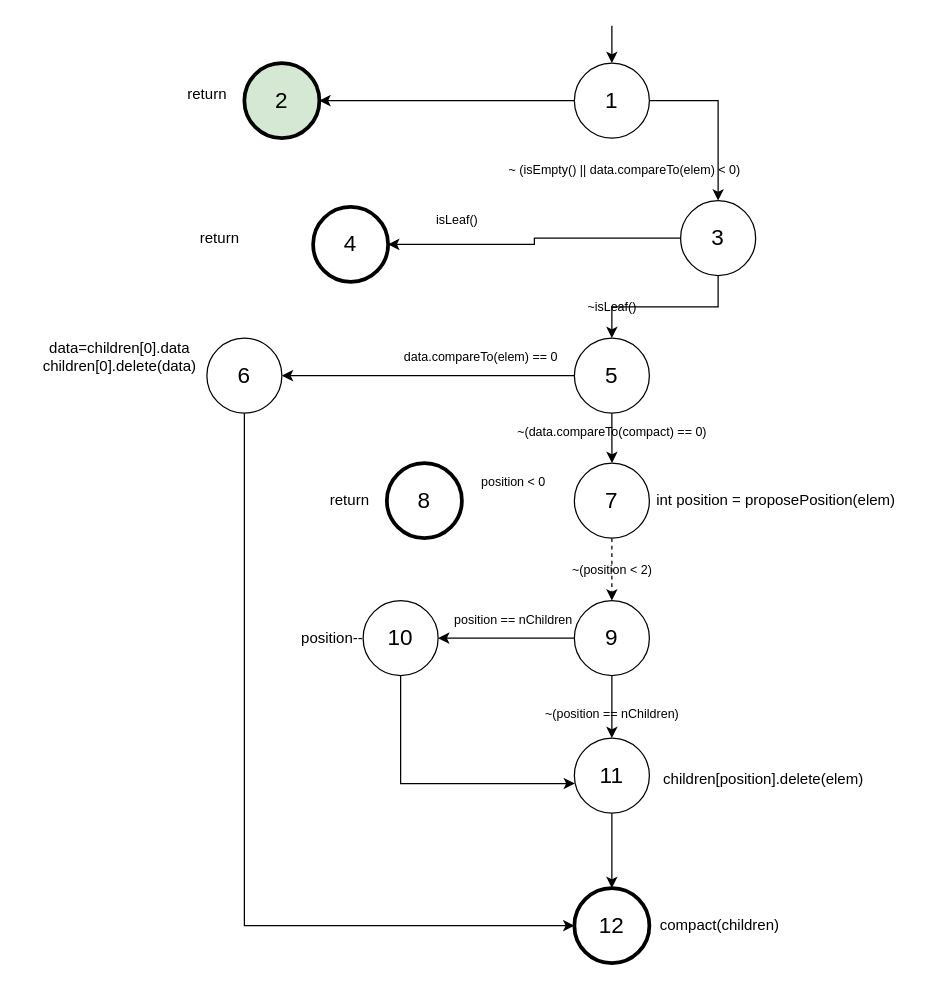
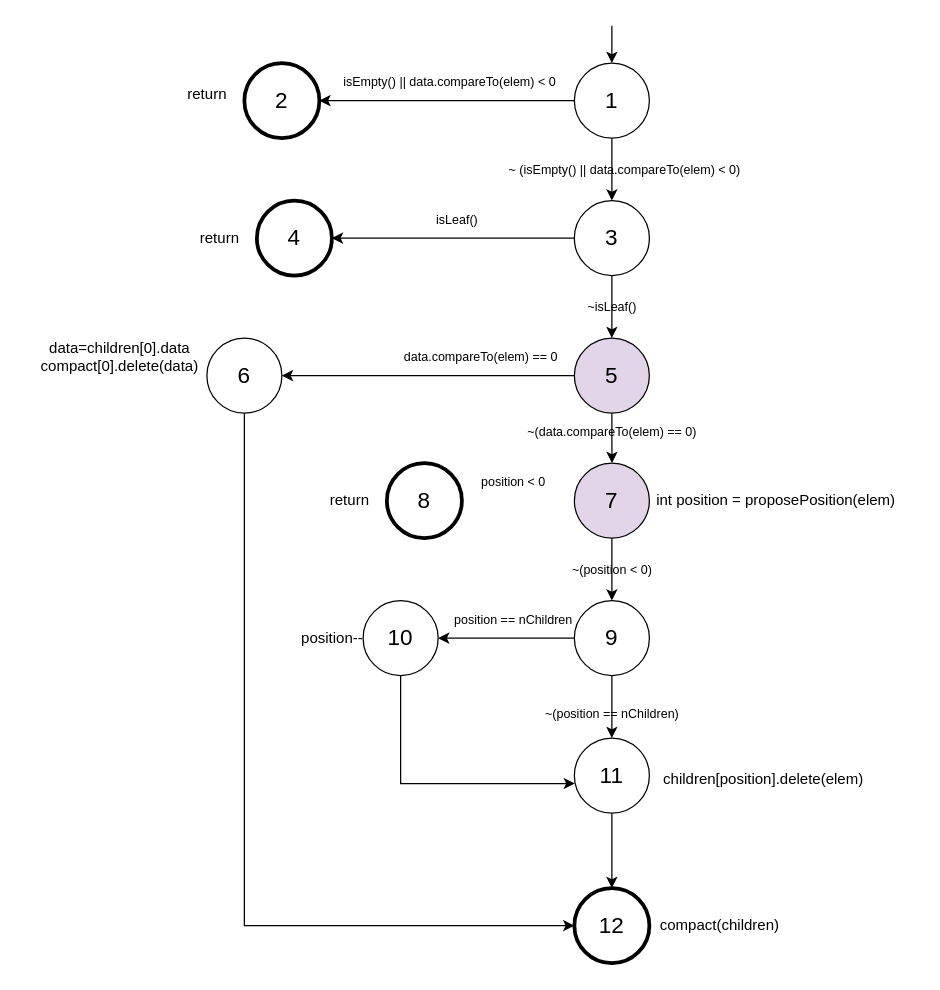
node "isEmpty() || data.compareTo(elem) < 0": added
node "2": fillcolor #d5e8d4 -> #ffffff
node "3": moved (718, 238) -> (612, 238)
node "4": moved (351, 244) -> (294, 238)
node "data=children[0].data children[0].delete(data)": label "data=children[0].data children[0].delete(data)" -> "data=children[0].data compact[0].delete(data)"
node "5": fillcolor #ffffff -> #e1d5e7
node "~(data.compareTo(compact) == 0)": label "~(data.compareTo(compact) == 0)" -> "~(data.compareTo(elem) == 0)"
node "7": fillcolor #ffffff -> #e1d5e7
edge "7" -> "9": style dashed -> solid
node "~(position < 2)": label "~(position < 2)" -> "~(position < 0)"
